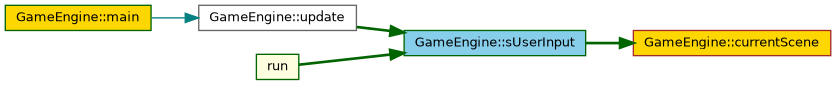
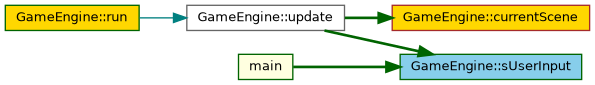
node "GameEngine::main": label "GameEngine::main" -> "GameEngine::run"
edge "GameEngine::sUserInput" -> "GameEngine::currentScene": now "GameEngine::update" -> "GameEngine::currentScene"
node "run": label "run" -> "main"
